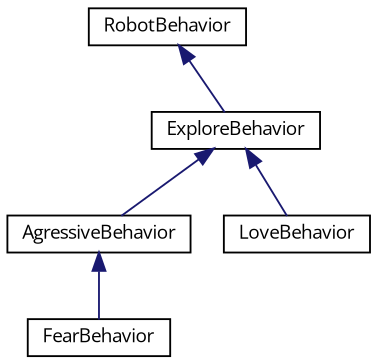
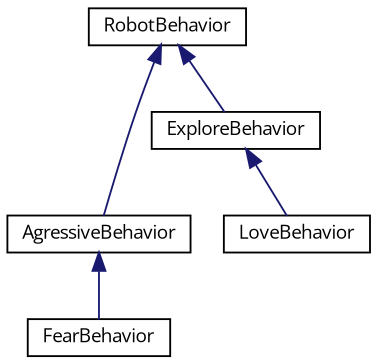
edge "AgressiveBehavior" -> "ExploreBehavior": now "AgressiveBehavior" -> "RobotBehavior"
